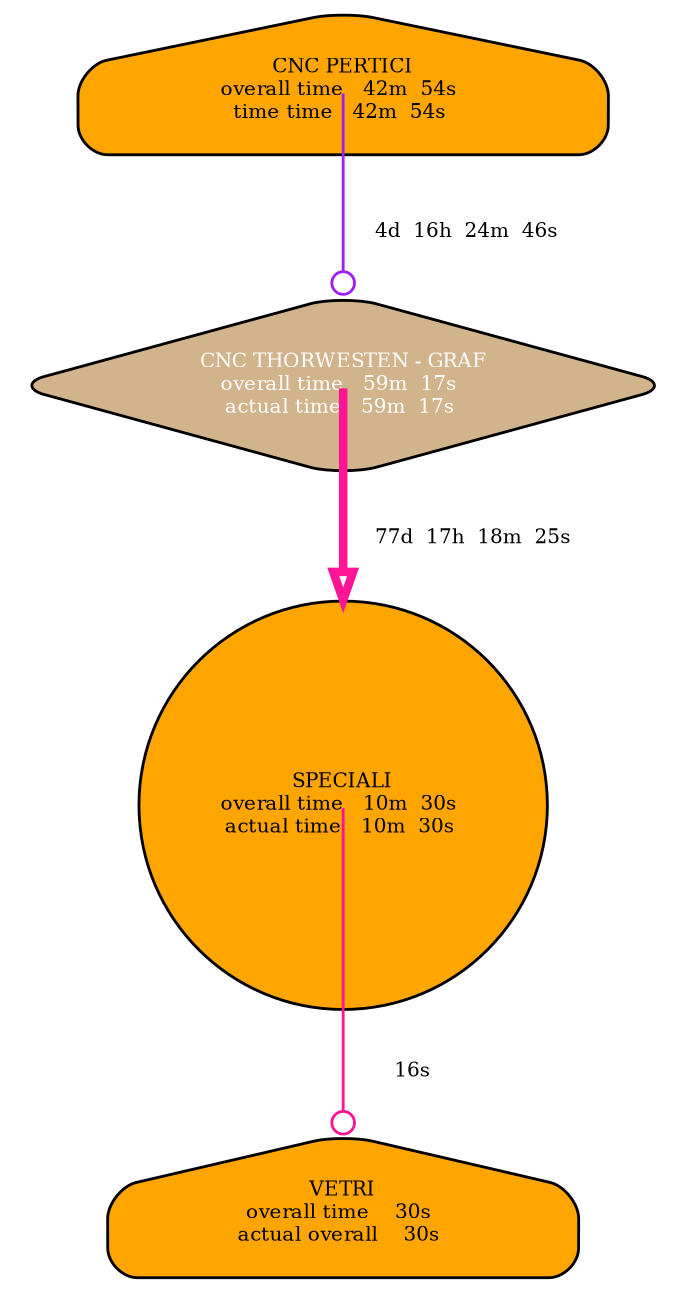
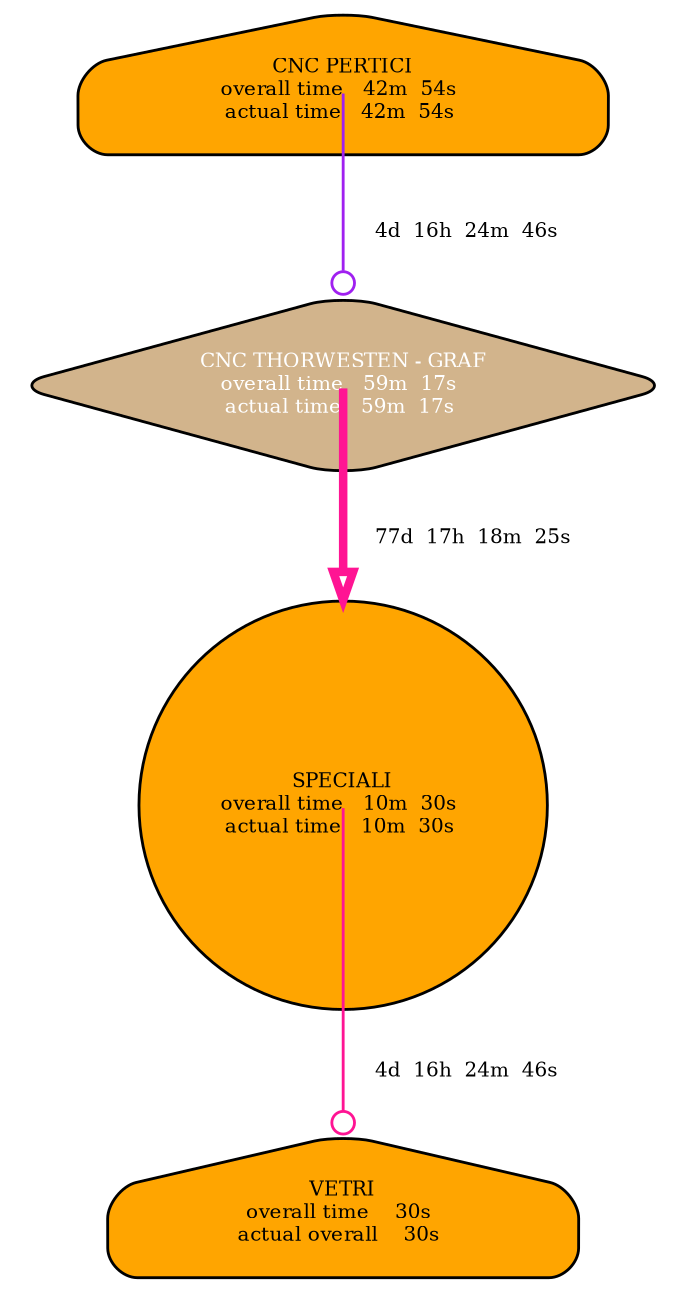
node "CNC PERTICI overall time   42m  54s time time   42m  54s": label "CNC PERTICI overall time   42m  54s time time   42m  54s" -> "CNC PERTICI overall time   42m  54s actual time   42m  54s"
edge "SPECIALI overall time   10m  30s actual time   10m  30s" -> "VETRI overall time    30s actual overall    30s": label "        16s " -> "     4d  16h  24m  46s "
